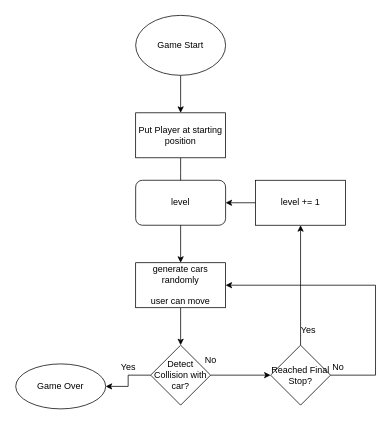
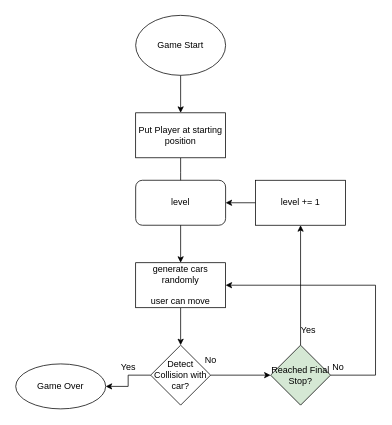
node "Reached Final Stop?": fillcolor #ffffff -> #d5e8d4
